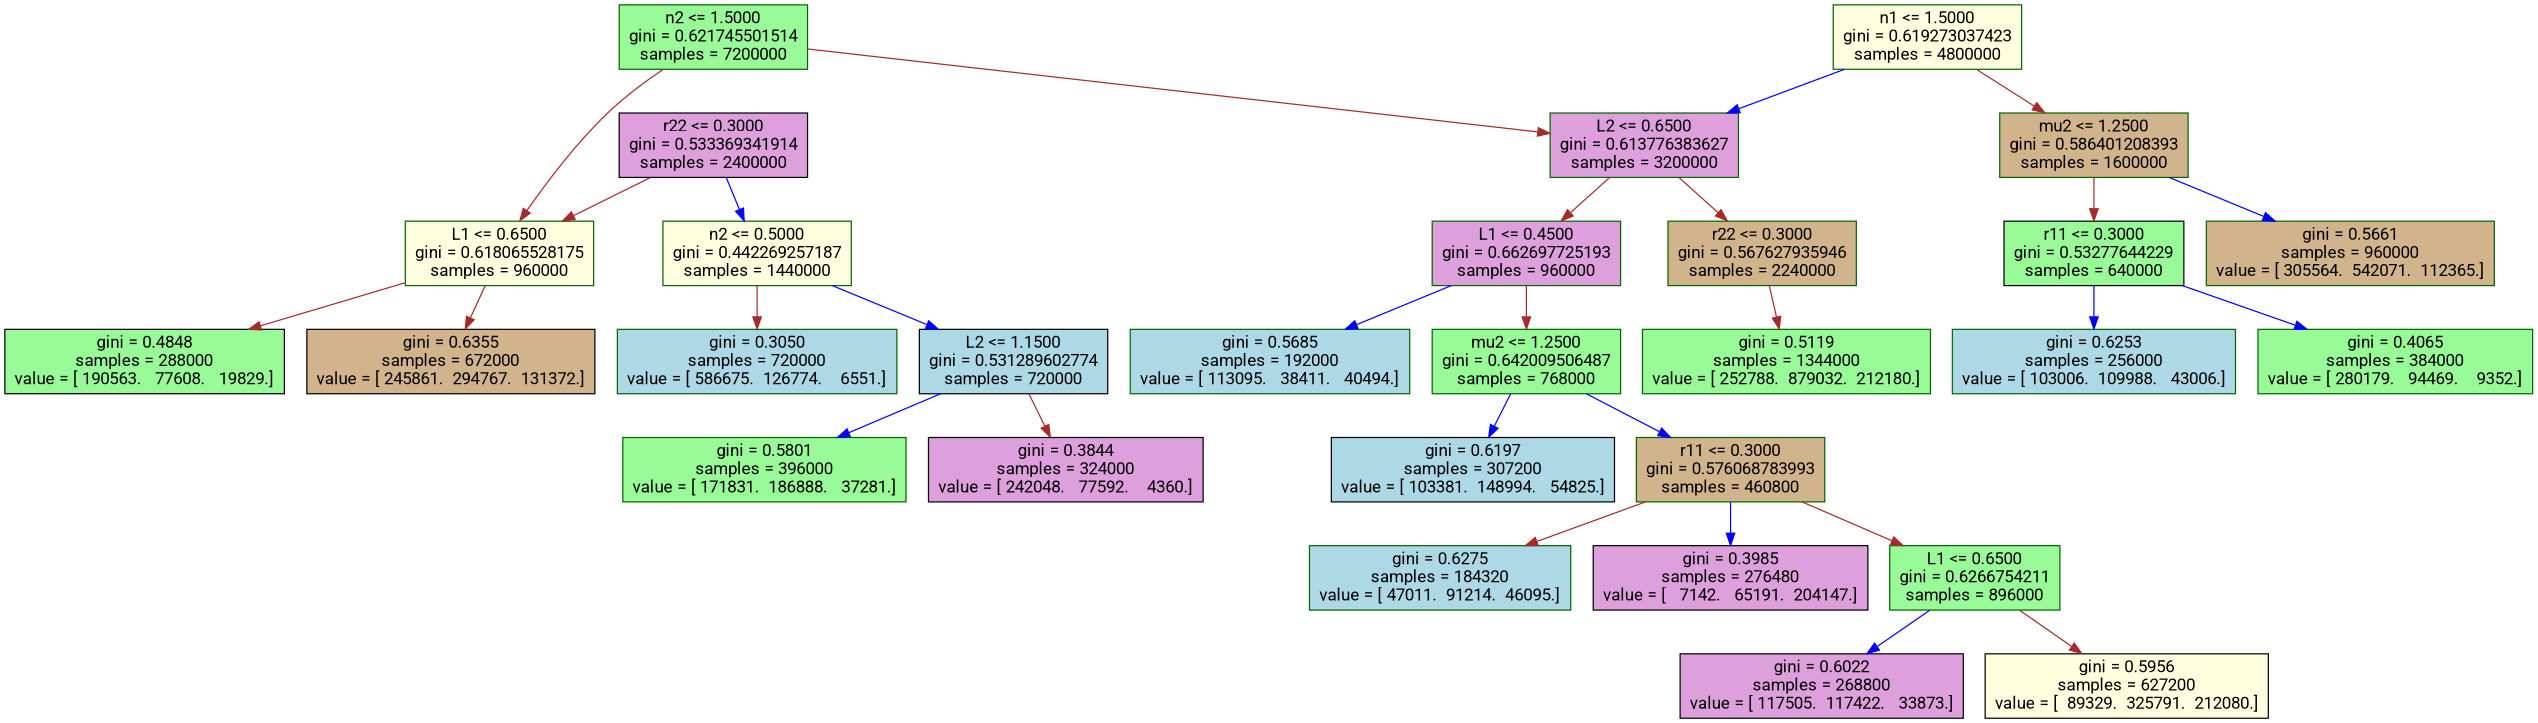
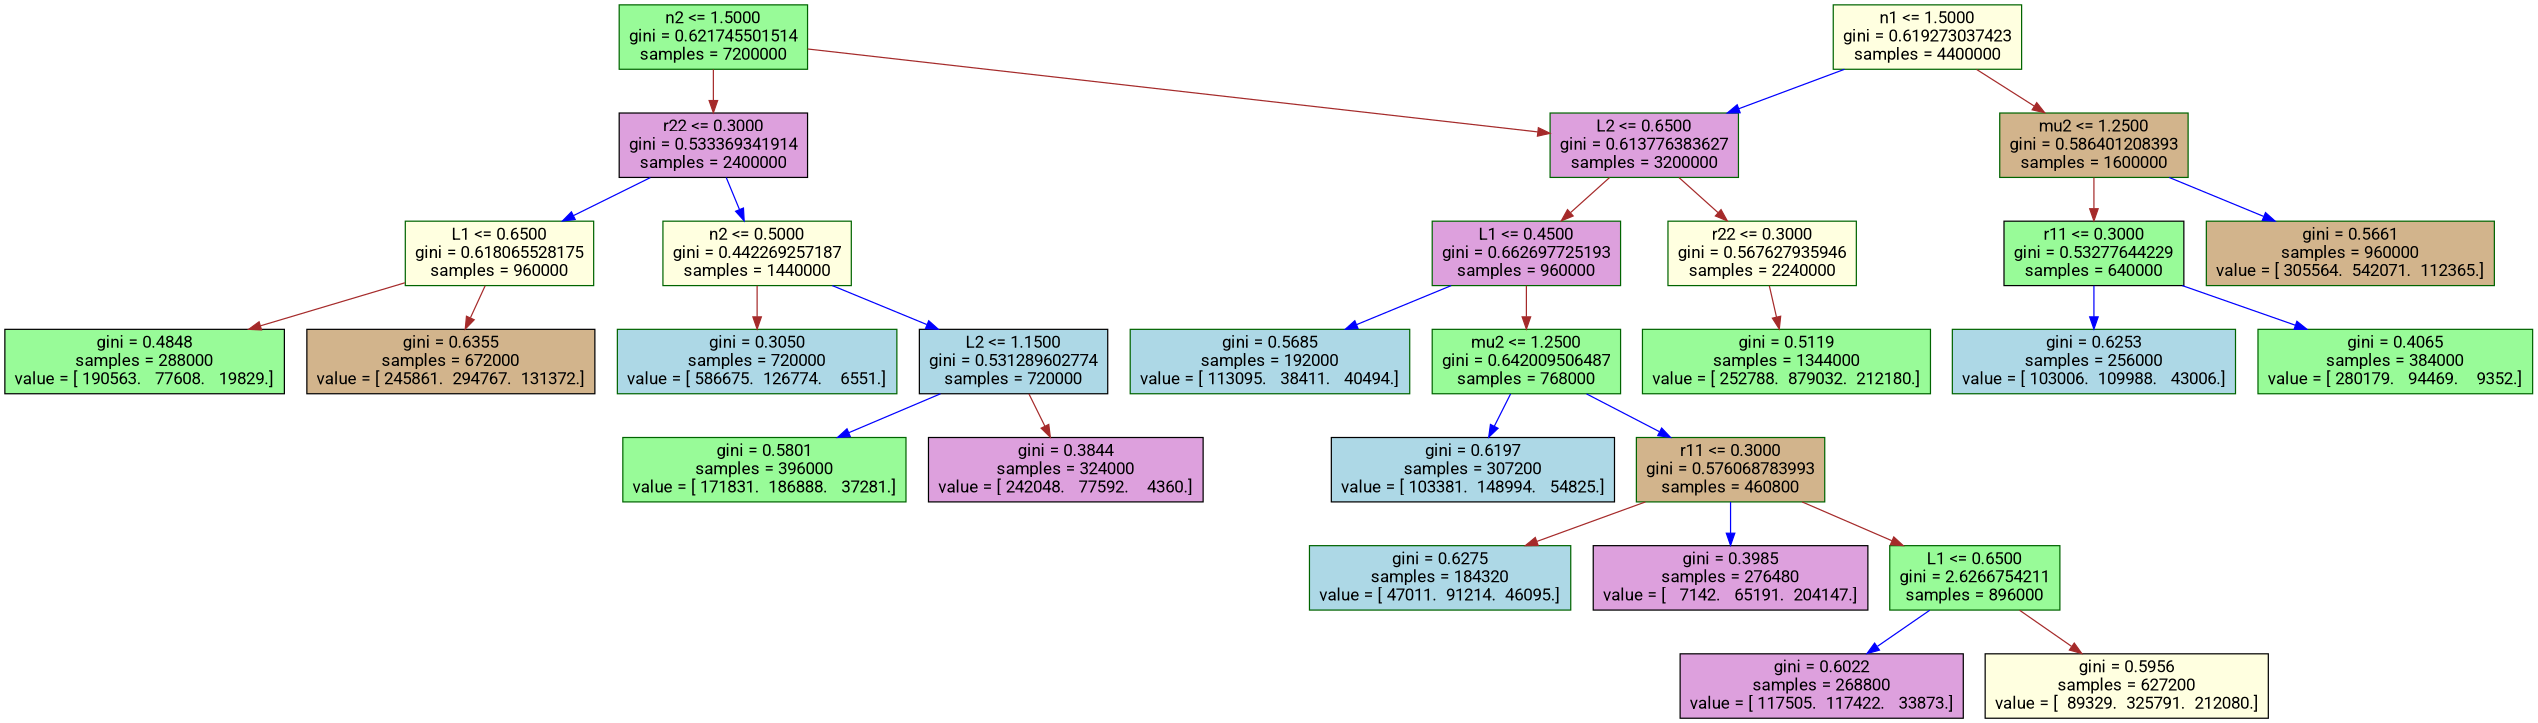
node "n1 <= 1.5000 gini = 0.619273037423 samples = 4800000": label "n1 <= 1.5000 gini = 0.619273037423 samples = 4800000" -> "n1 <= 1.5000 gini = 0.619273037423 samples = 4400000"
edge "n2 <= 1.5000 gini = 0.621745501514 samples = 7200000" -> "L1 <= 0.6500 gini = 0.618065528175 samples = 960000": now "n2 <= 1.5000 gini = 0.621745501514 samples = 7200000" -> "r22 <= 0.3000 gini = 0.533369341914 samples = 2400000"
edge "r22 <= 0.3000 gini = 0.533369341914 samples = 2400000" -> "L1 <= 0.6500 gini = 0.618065528175 samples = 960000": color brown -> blue
node "r22 <= 0.3000 gini = 0.567627935946 samples = 2240000": fillcolor tan -> lightyellow
node "L1 <= 0.6500 gini = 0.6266754211 samples = 896000": label "L1 <= 0.6500 gini = 0.6266754211 samples = 896000" -> "L1 <= 0.6500 gini = 2.6266754211 samples = 896000"
